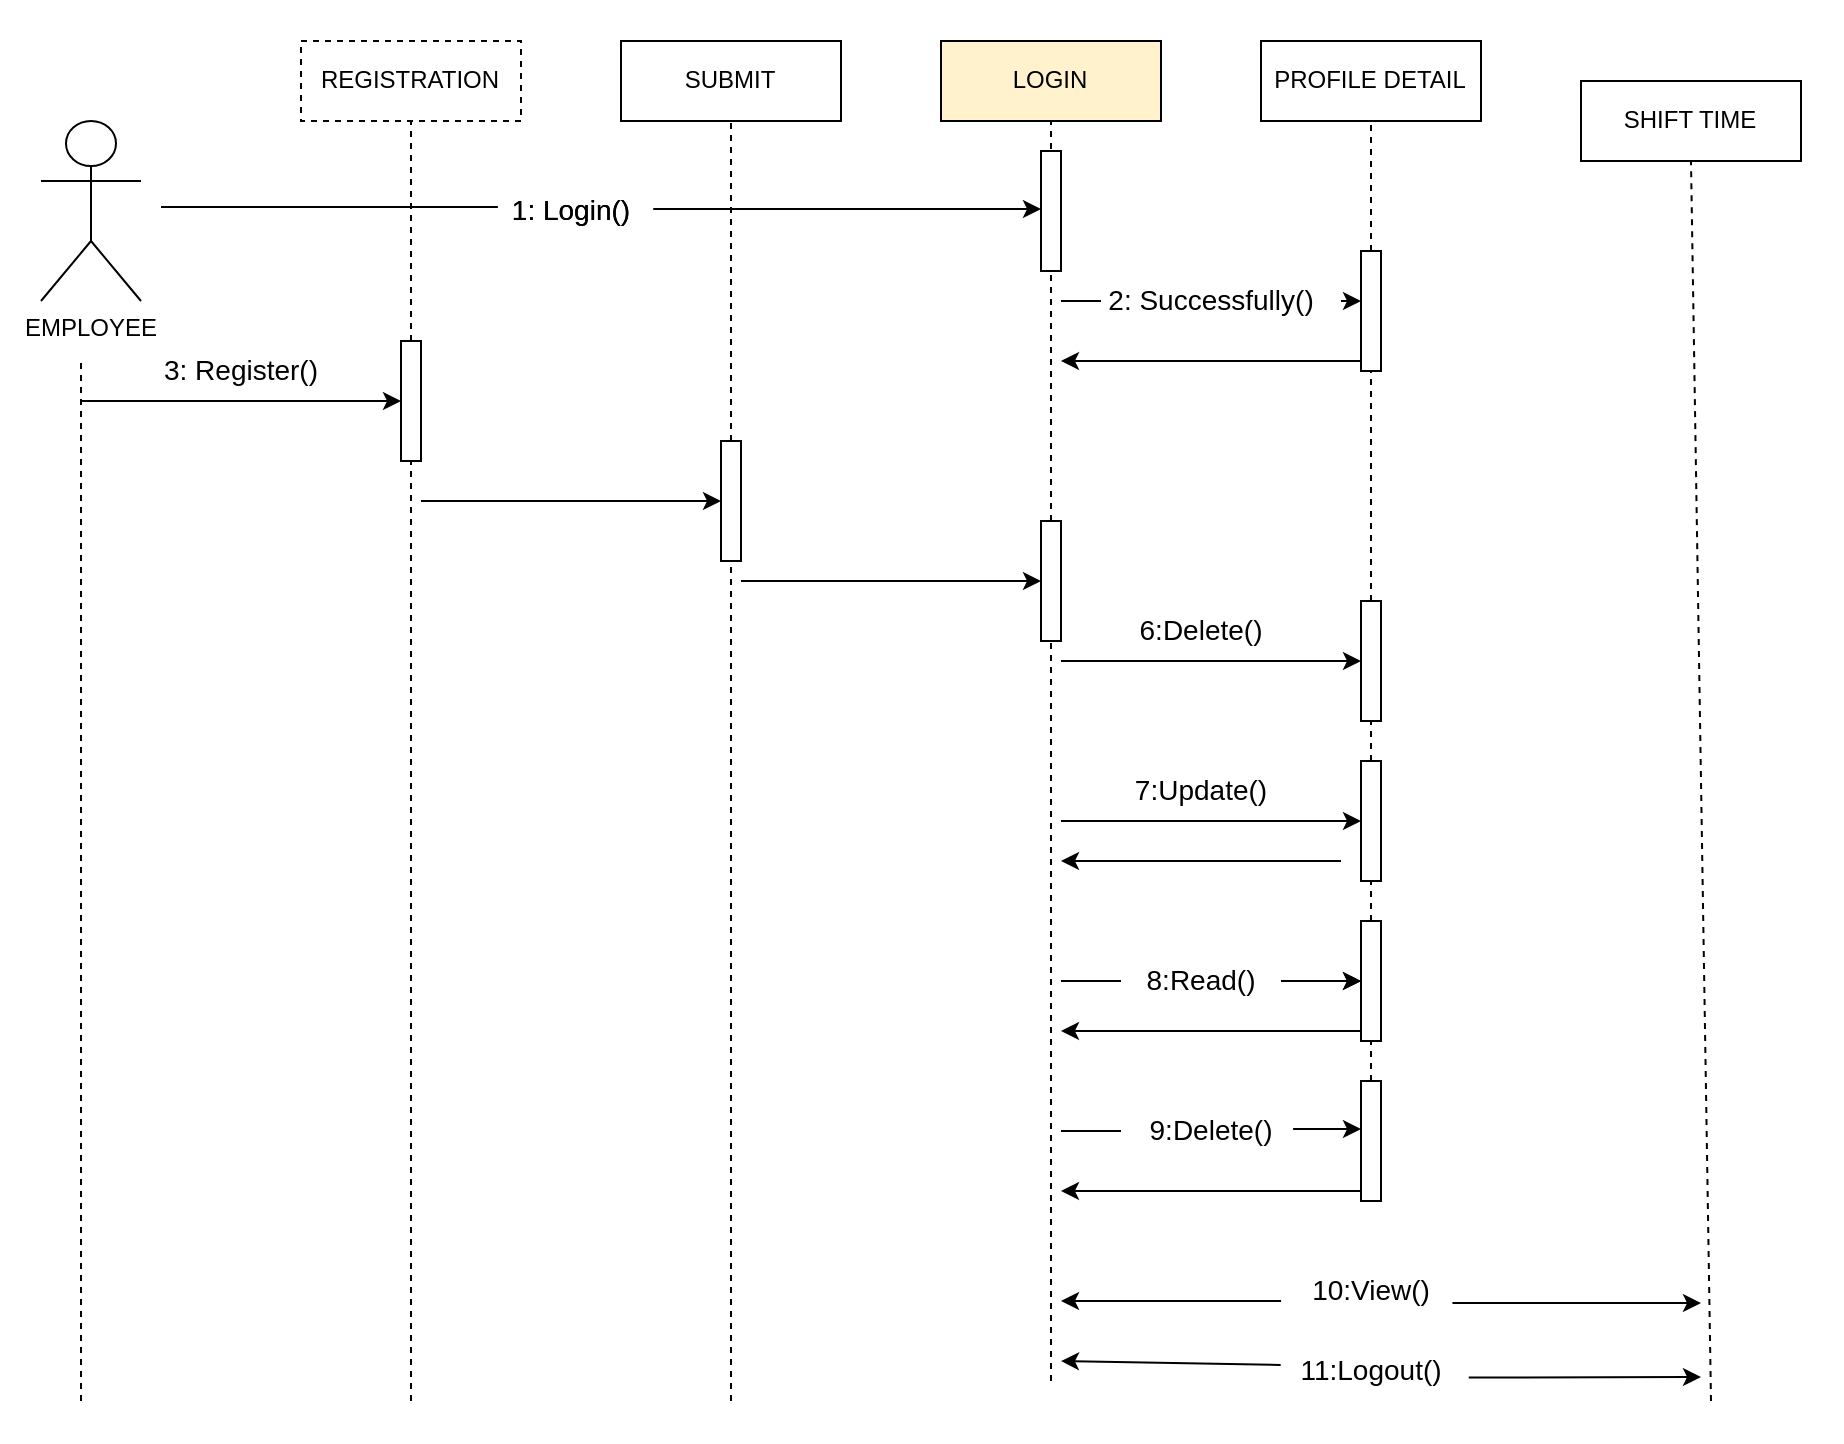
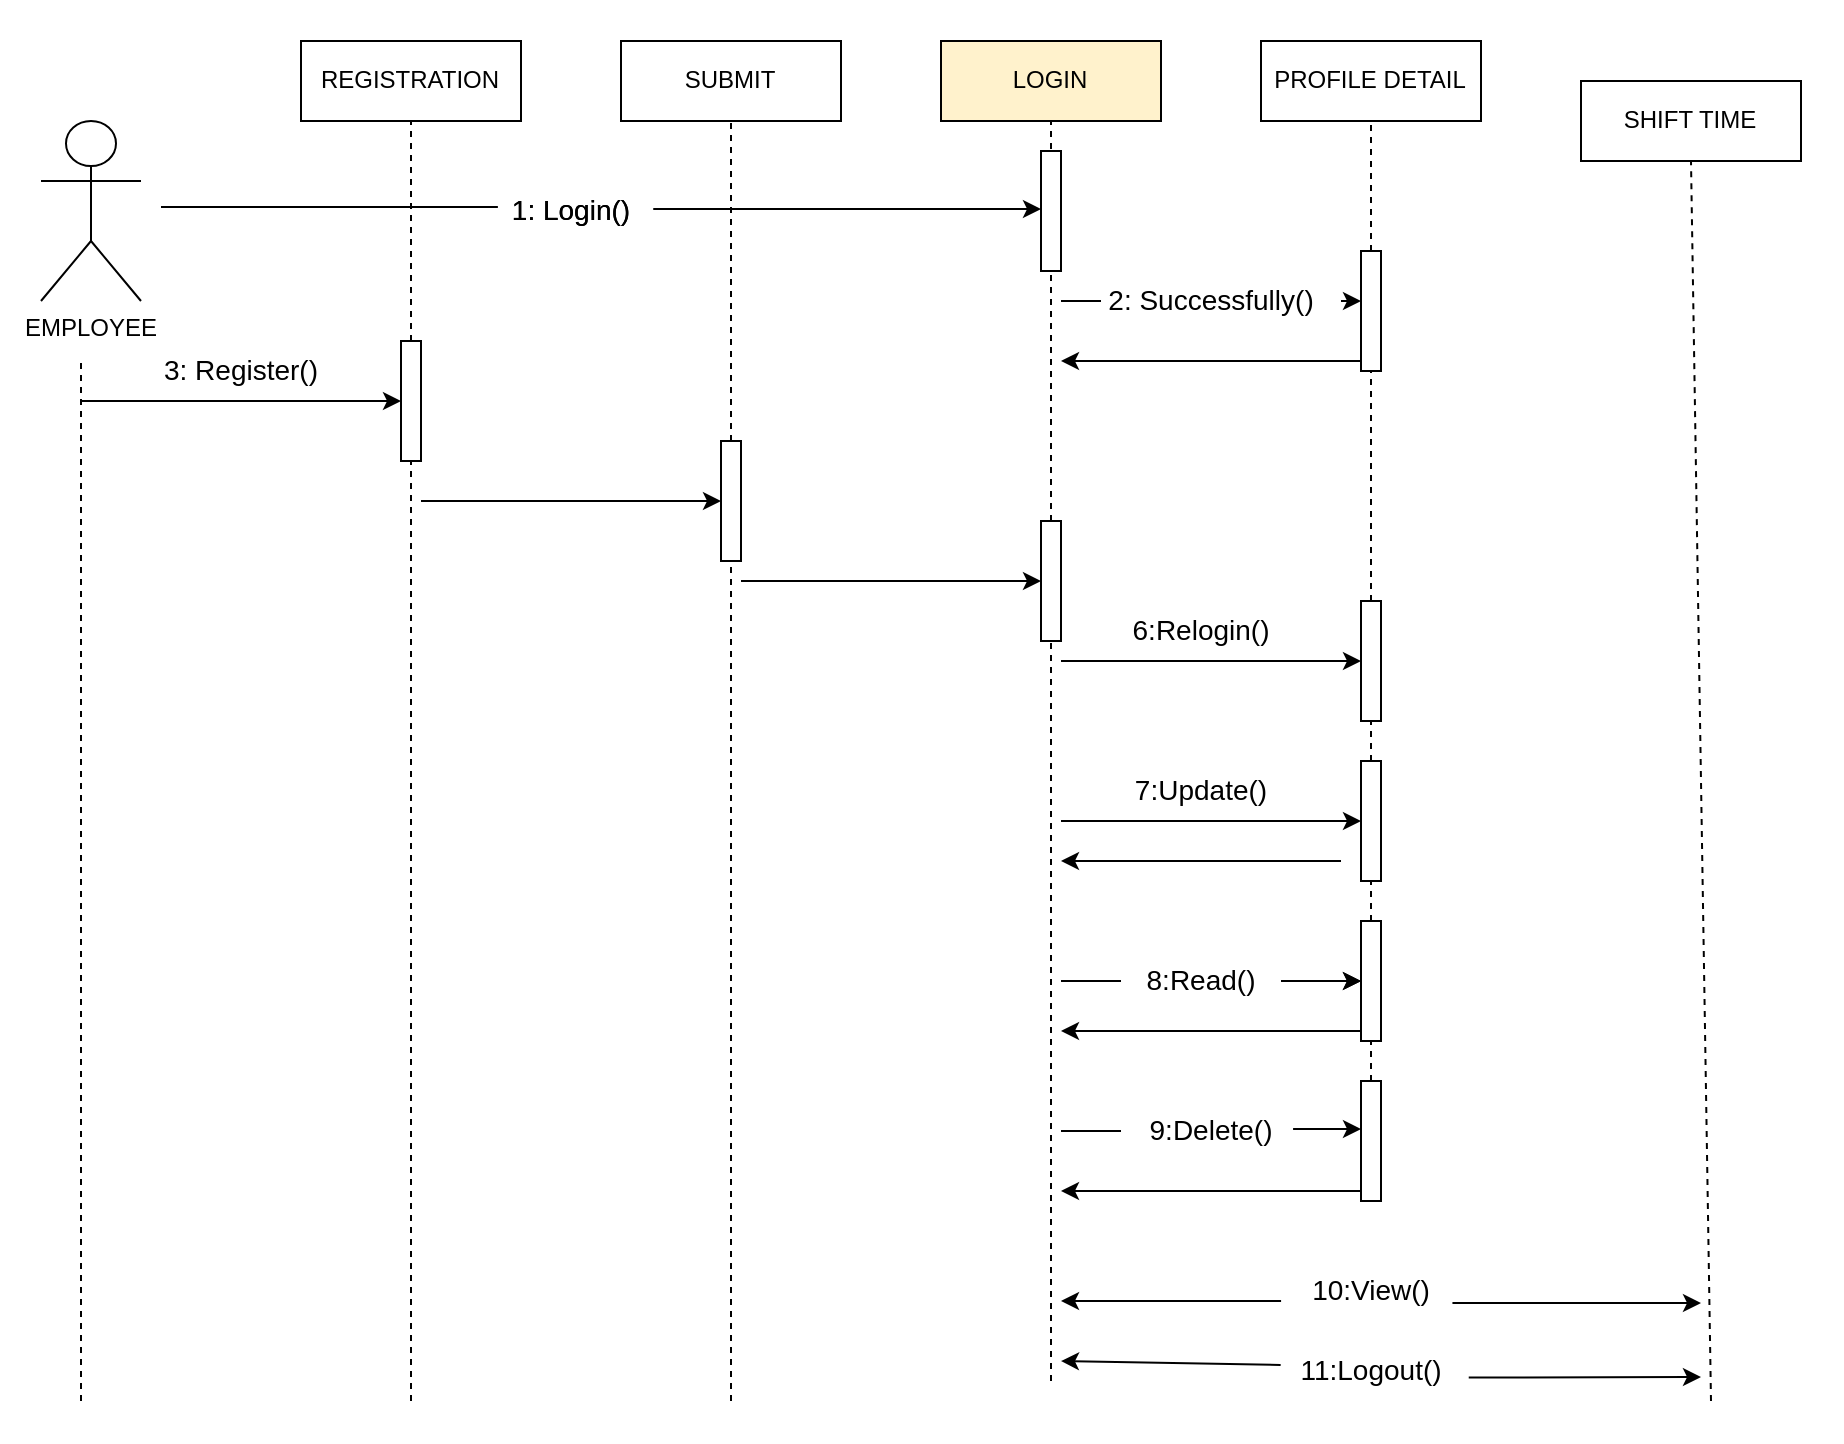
node "REGISTRATION": style dashed -> solid
node "6:Delete()": label "6:Delete()" -> "6:Relogin()"
